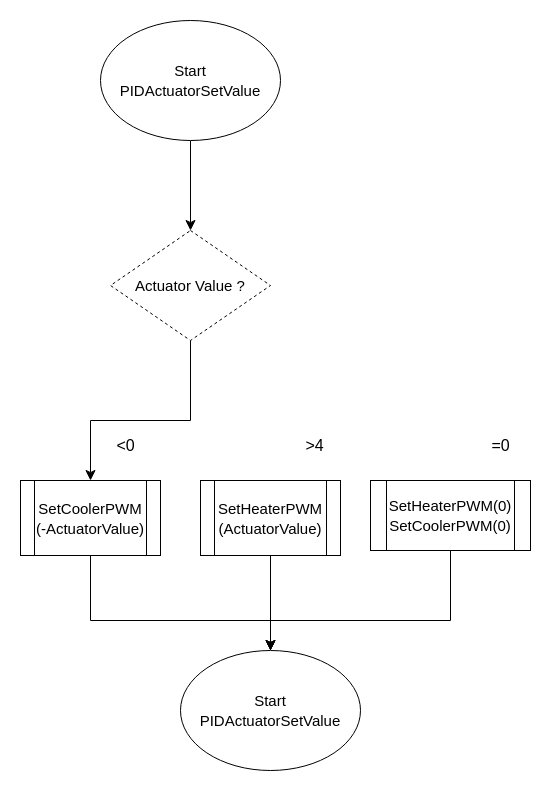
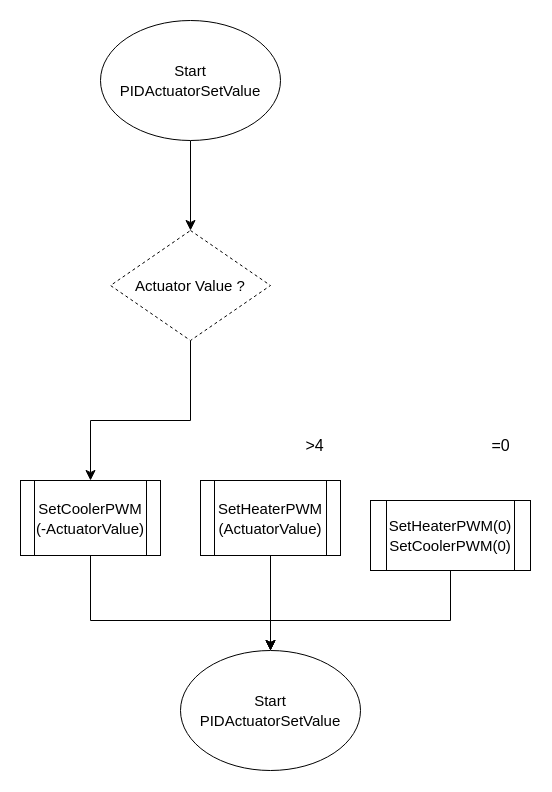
node "<0": removed
node "SetHeaterPWM(0) SetCoolerPWM(0)": moved (451, 516) -> (451, 536)
